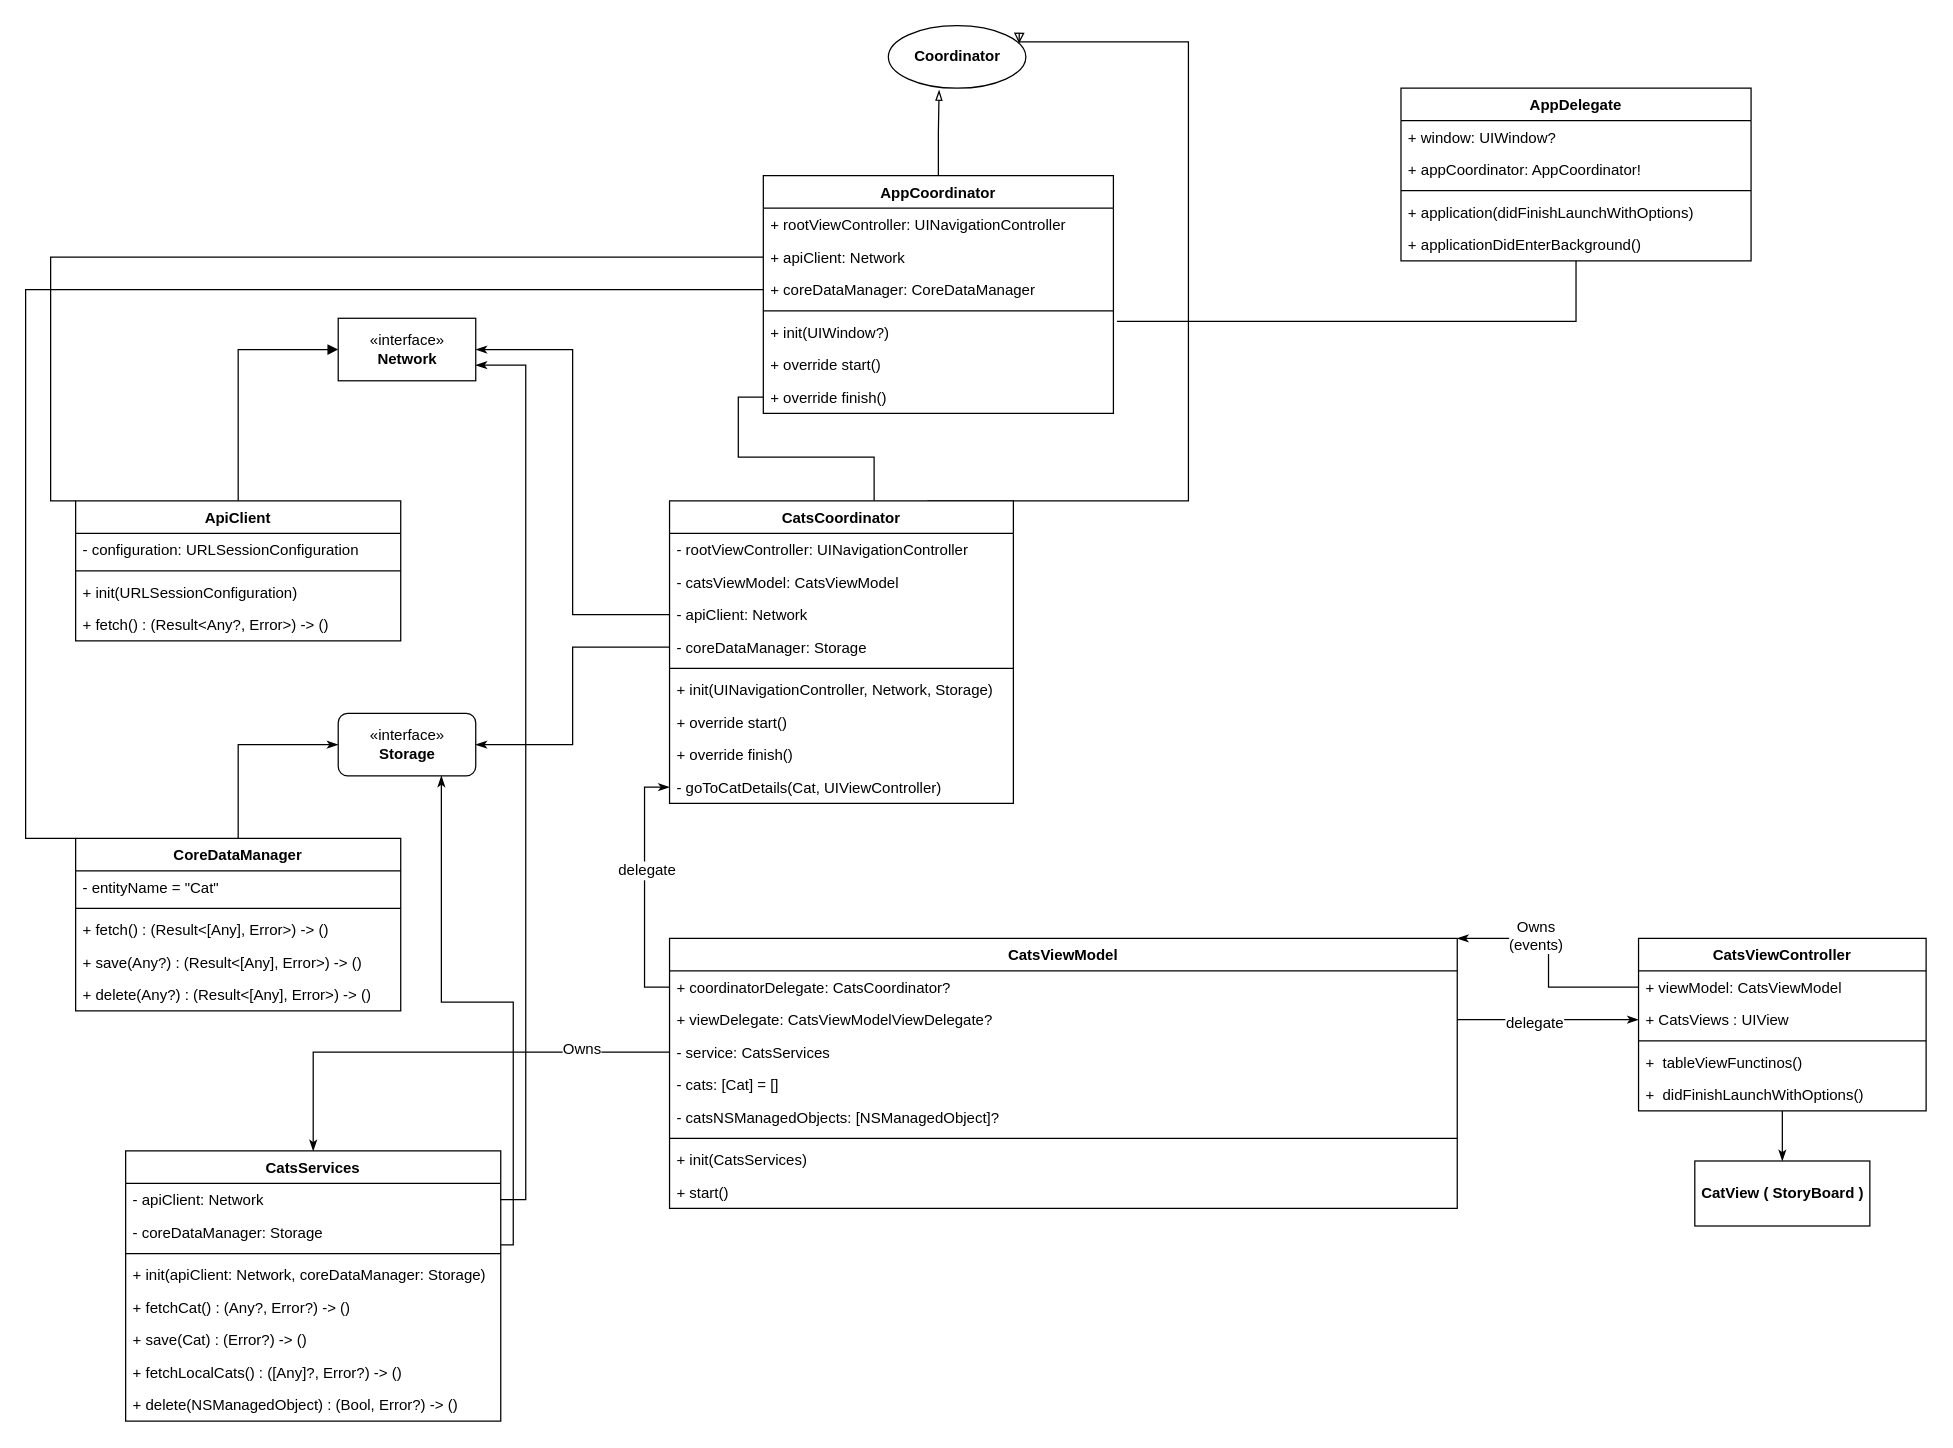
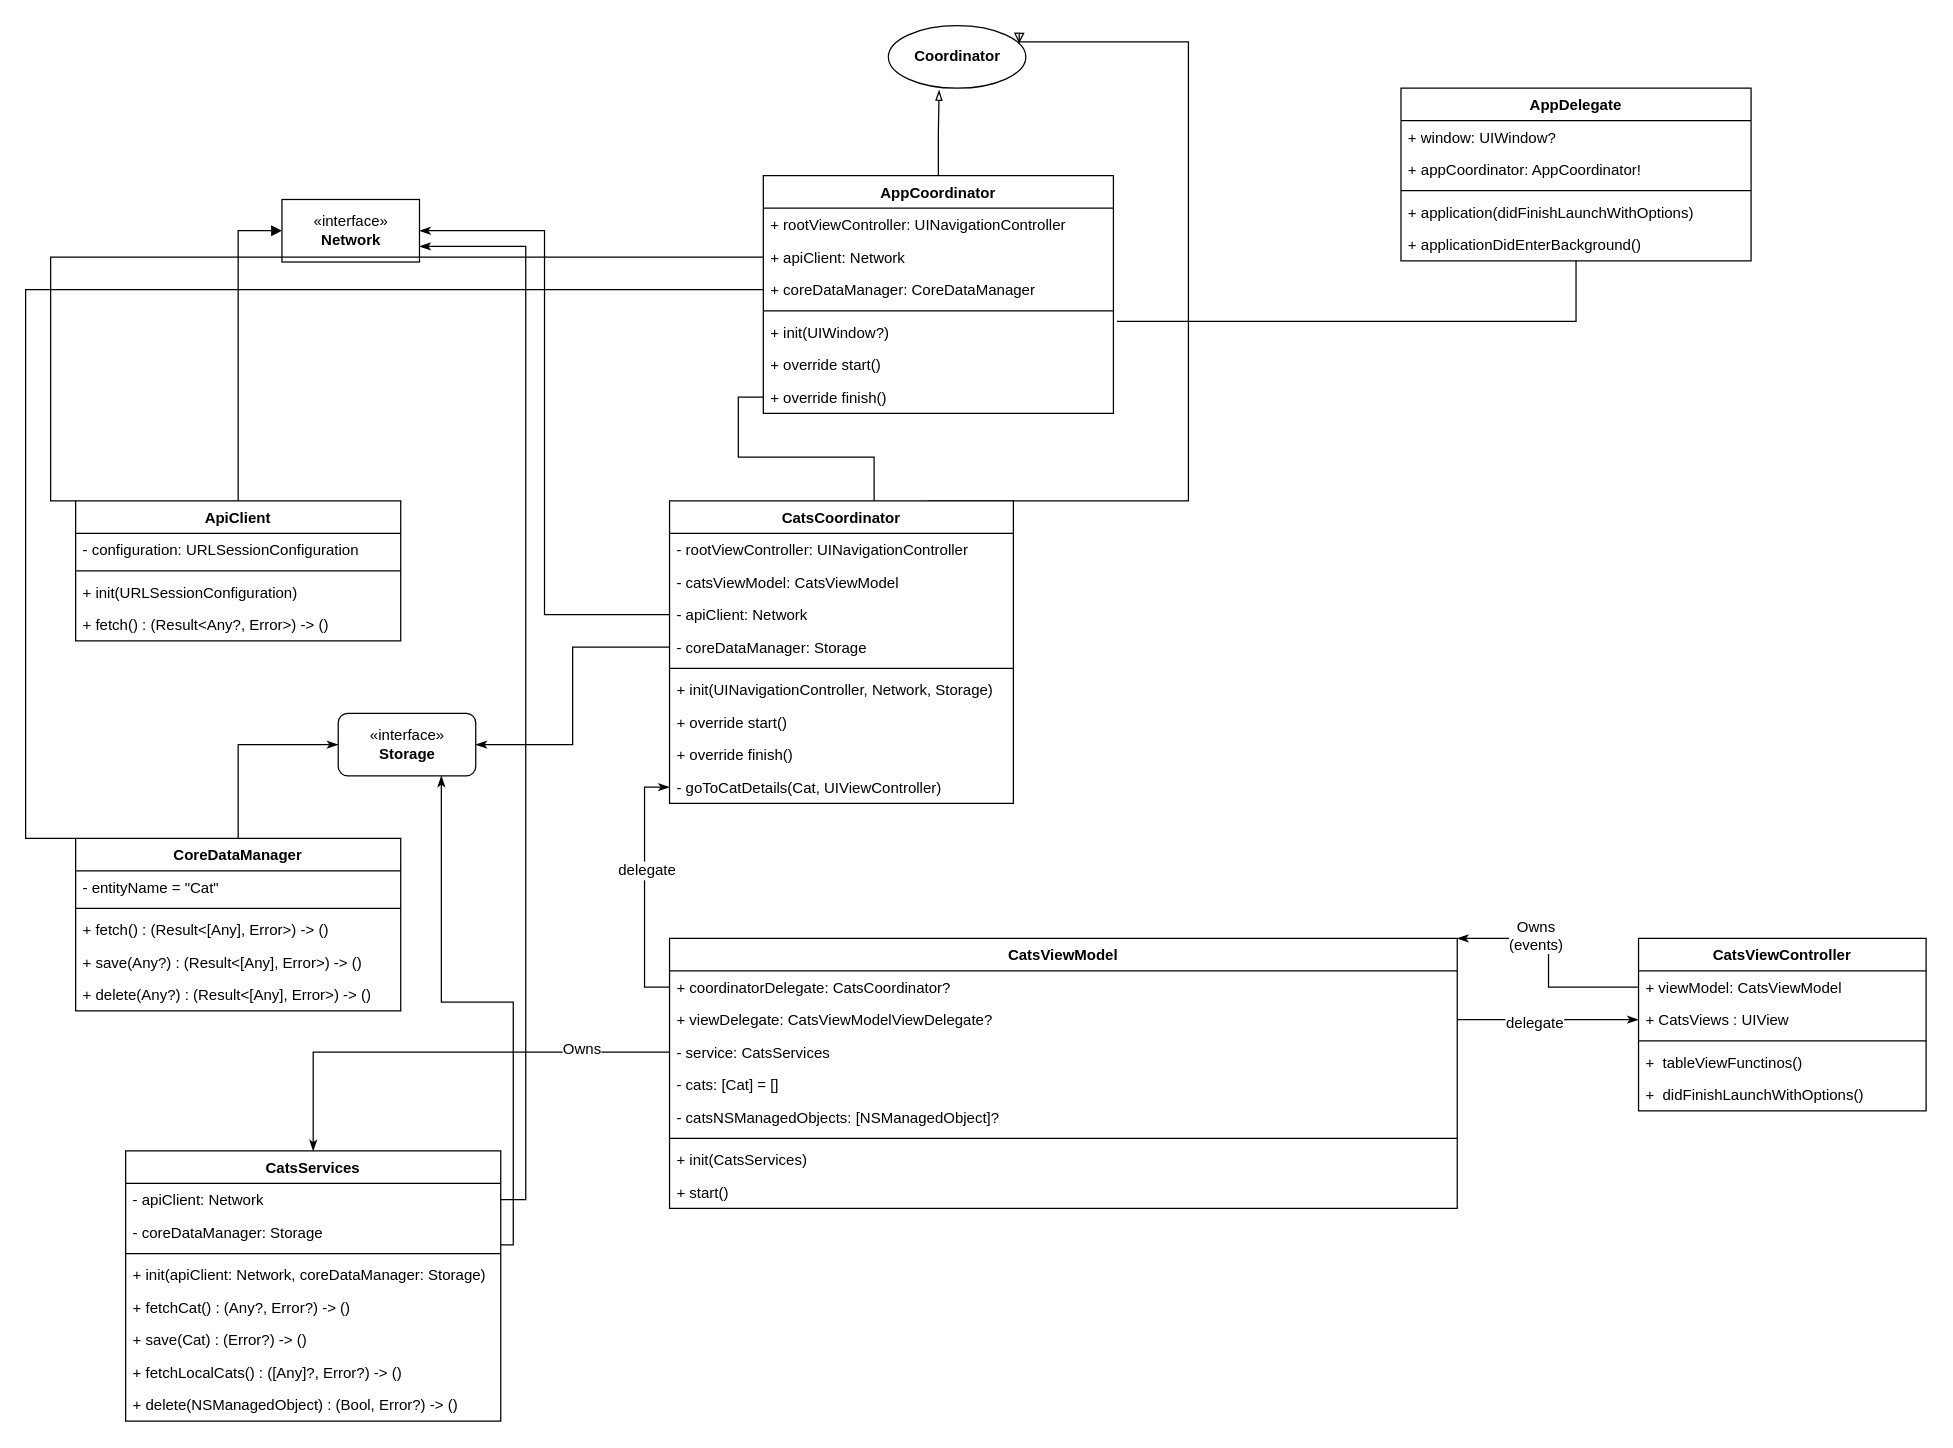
node "«interface» Network": moved (407, 349) -> (351, 231)
edge "CatsViewController" -> "CatView ( StoryBoard )": removed
node "CatView ( StoryBoard )": removed
